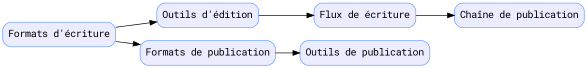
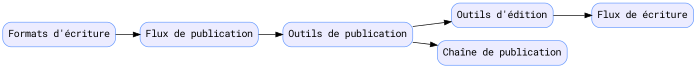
edge "Flux de écriture" -> "Chaîne de publication": now "Outils de publication" -> "Chaîne de publication"
edge "Formats d'écriture" -> "Outils d'édition": now "Outils de publication" -> "Outils d'édition"
node "Formats de publication": label "Formats de publication" -> "Flux de publication"
